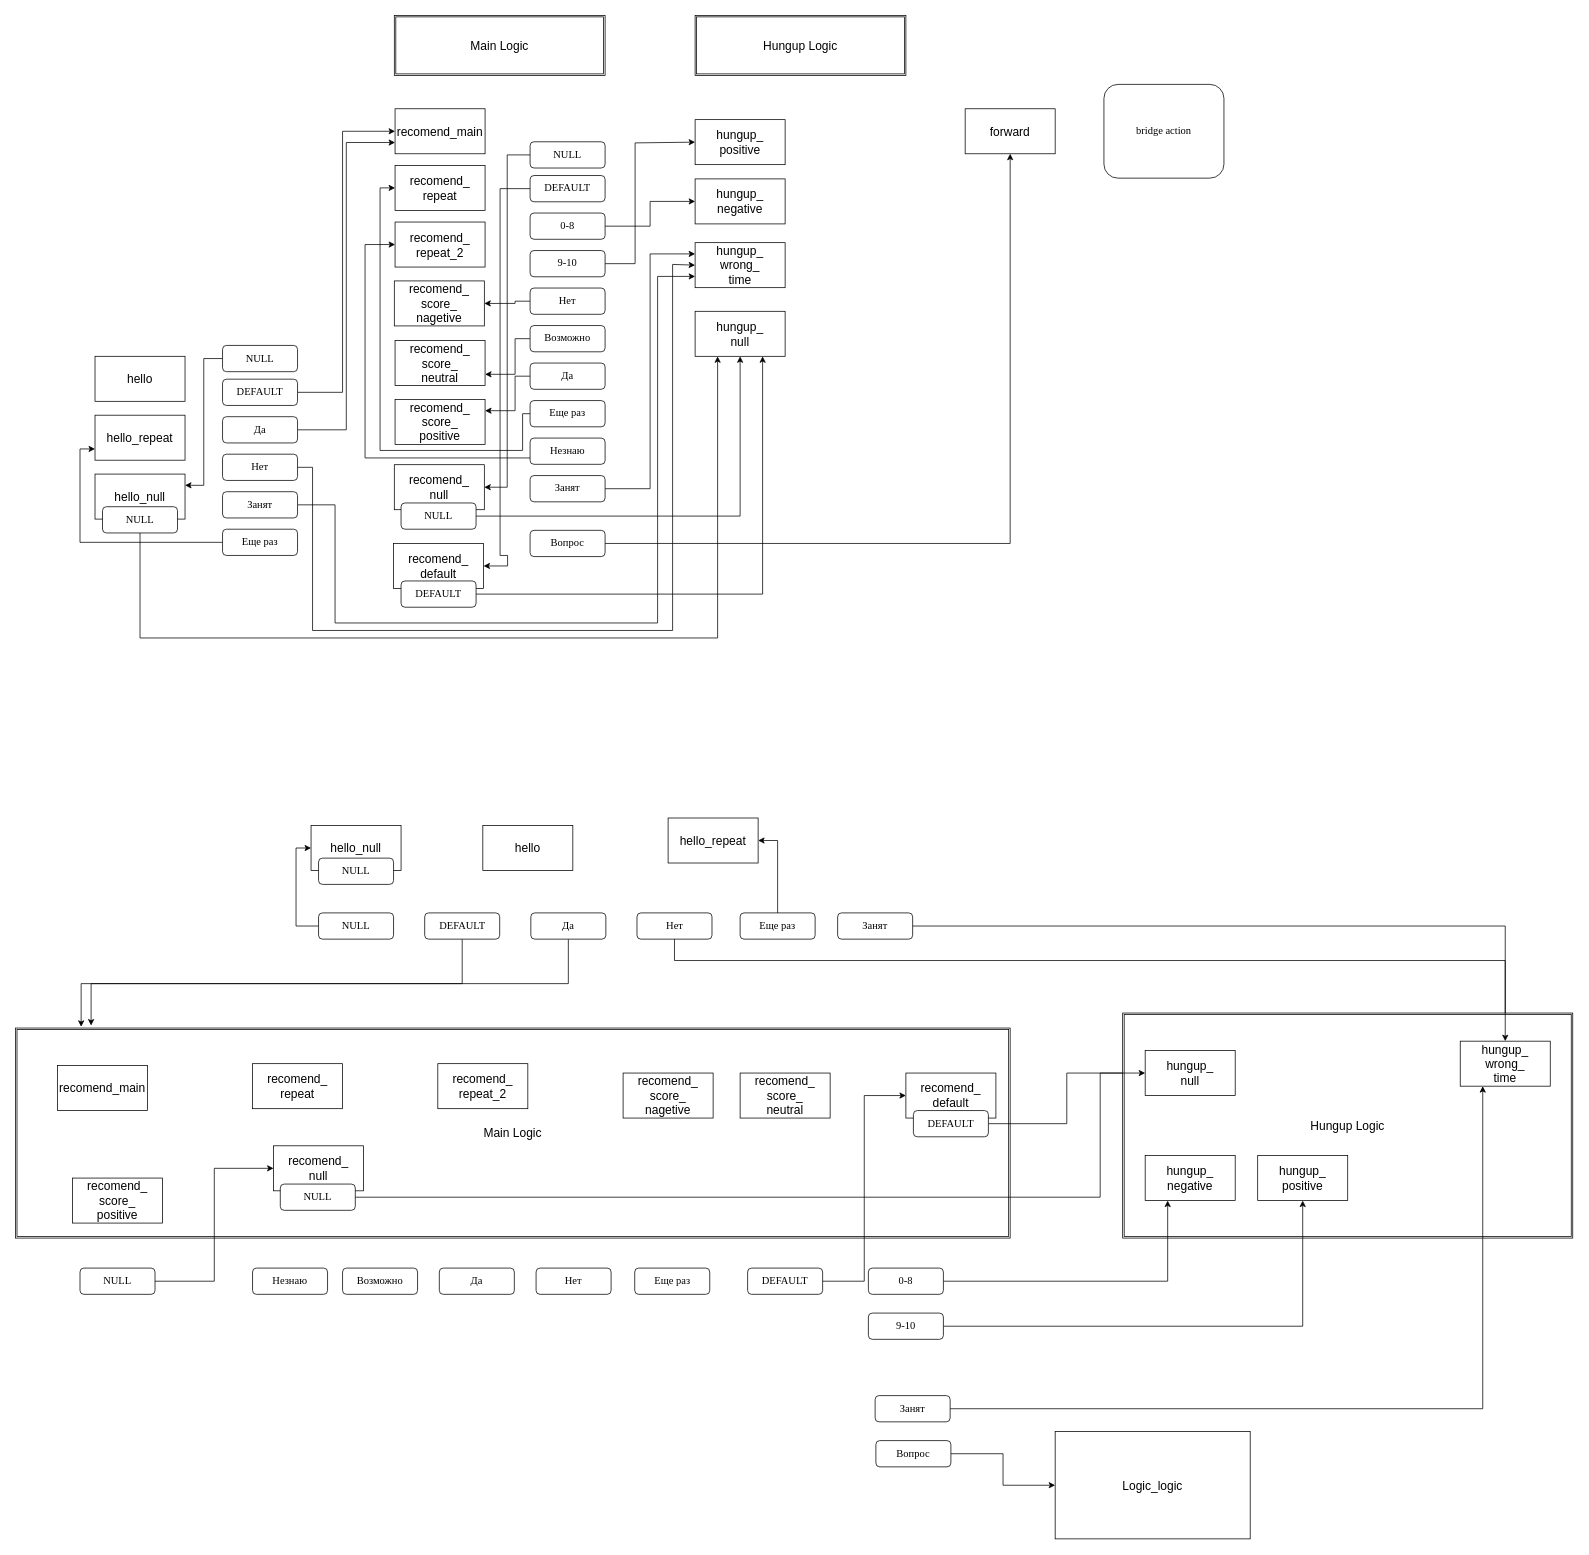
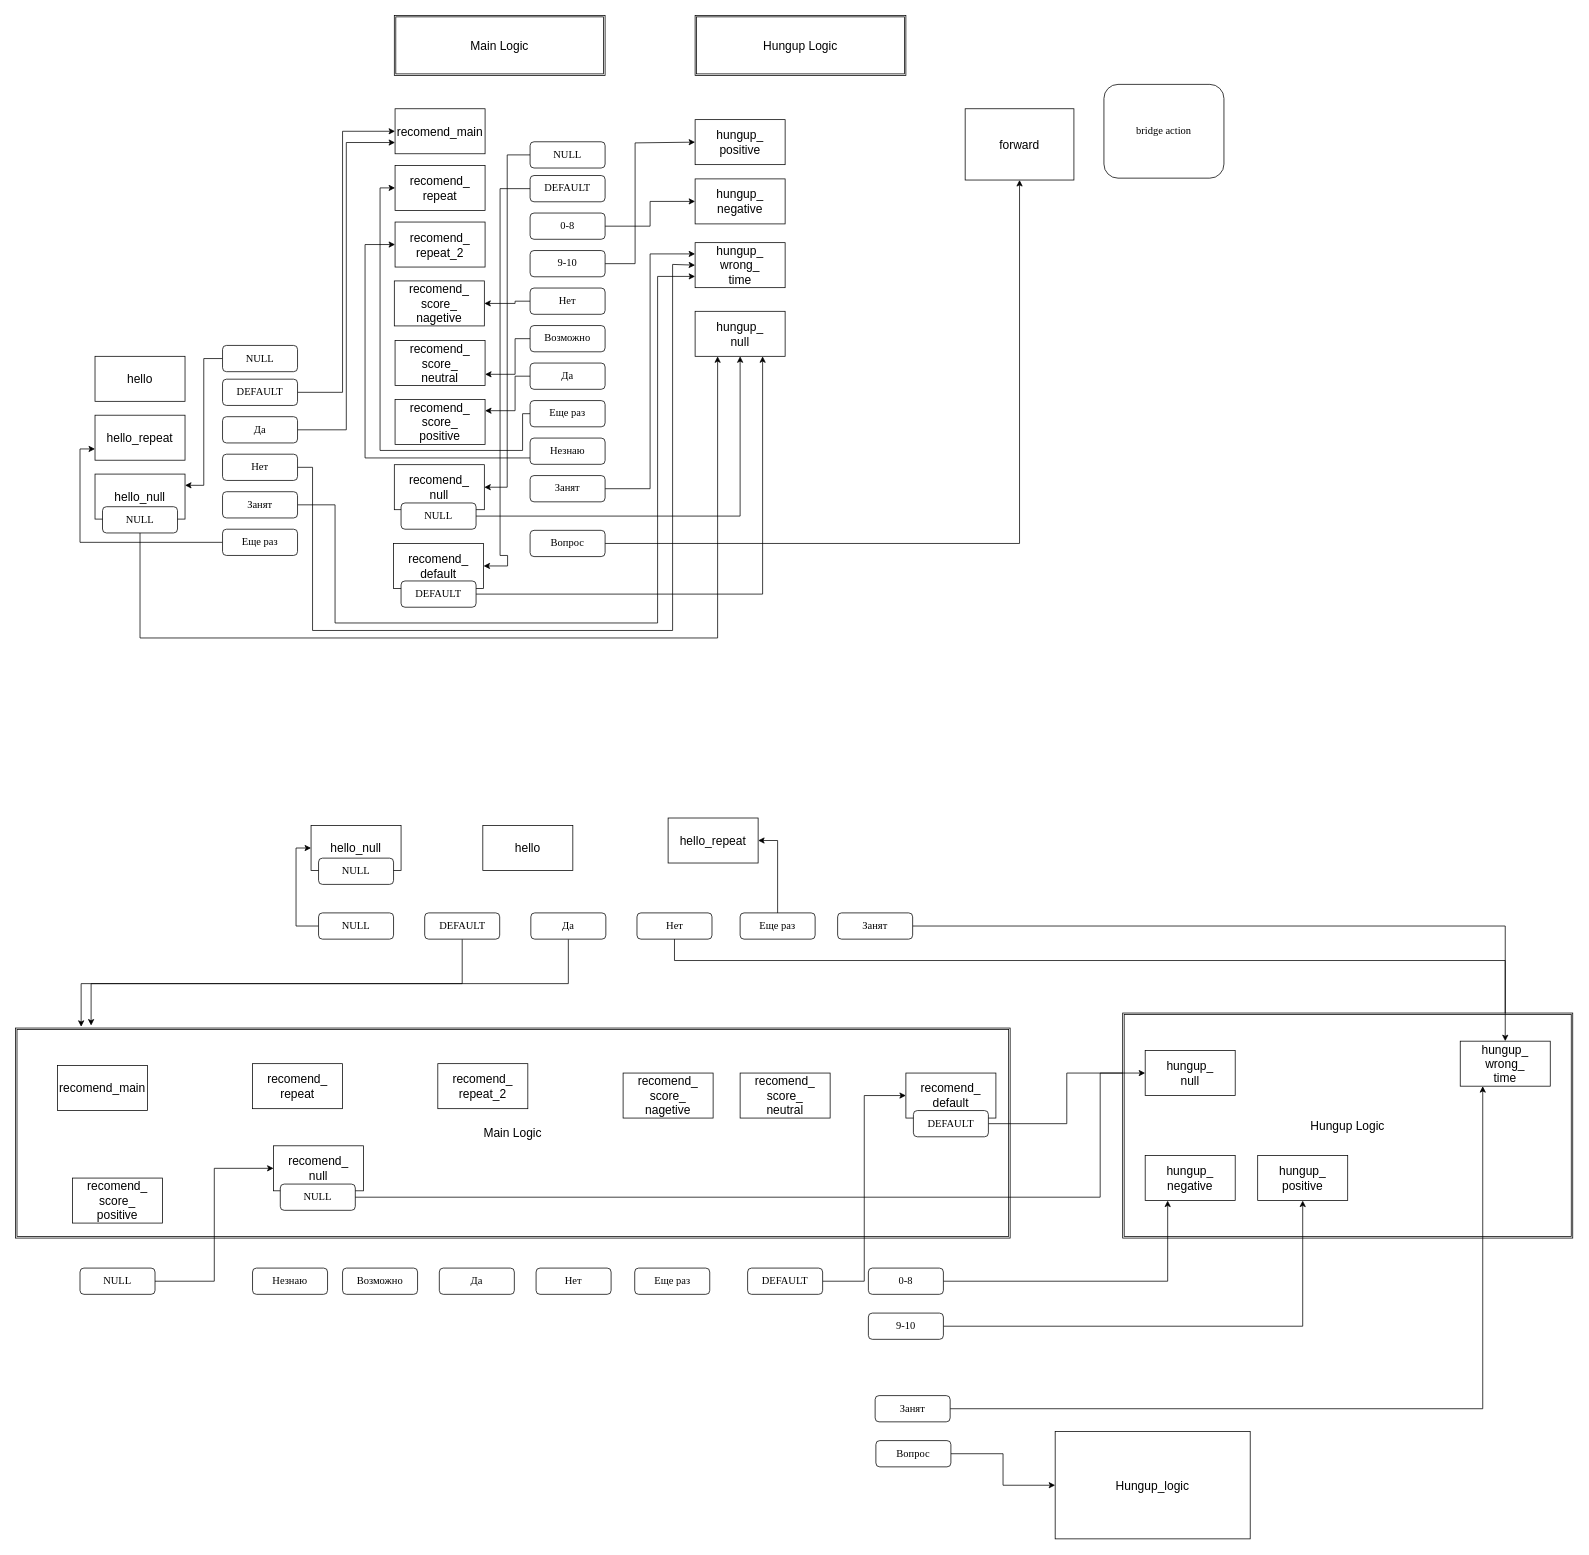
node "forward": size 90x45 -> 109x71
node "Logic_logic": label "Logic_logic" -> "Hungup_logic"
